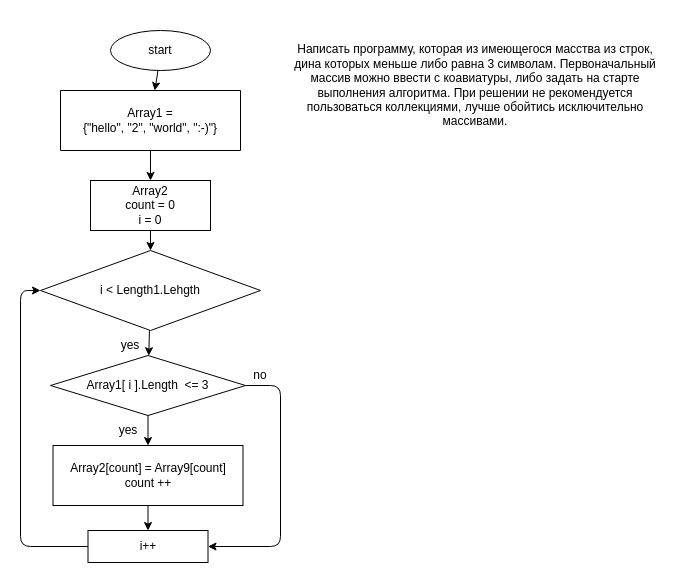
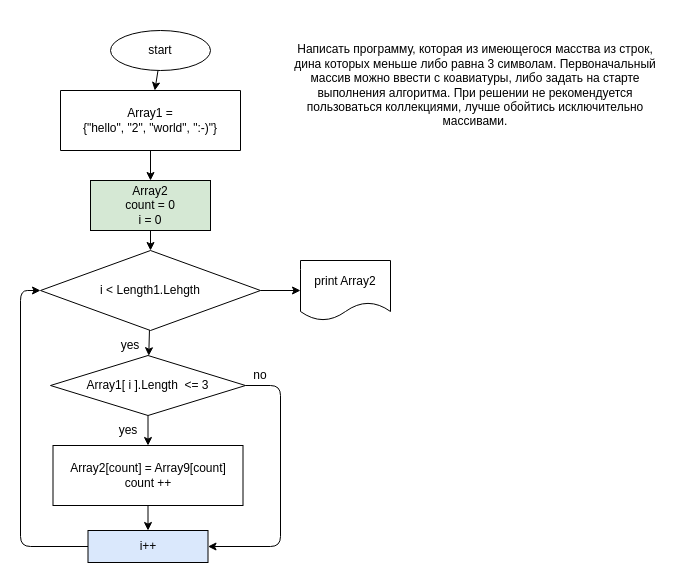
node "Array2 count = 0 i = 0": fillcolor #ffffff -> #d5e8d4
edge "i < Length1.Lehgth" -> "print Array2": added
node "print Array2": added
node "i++": fillcolor #ffffff -> #dae8fc
